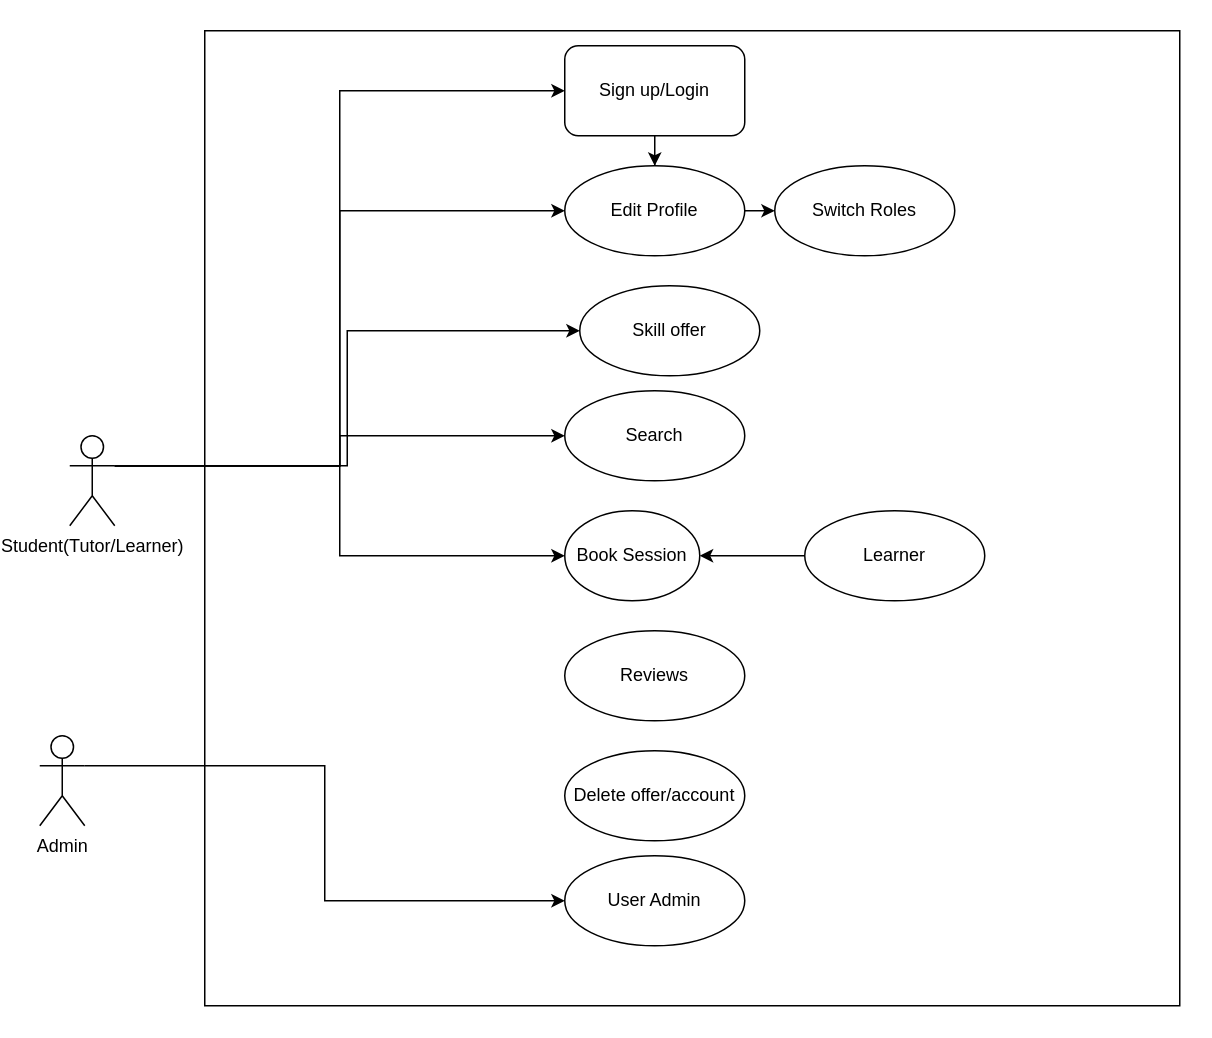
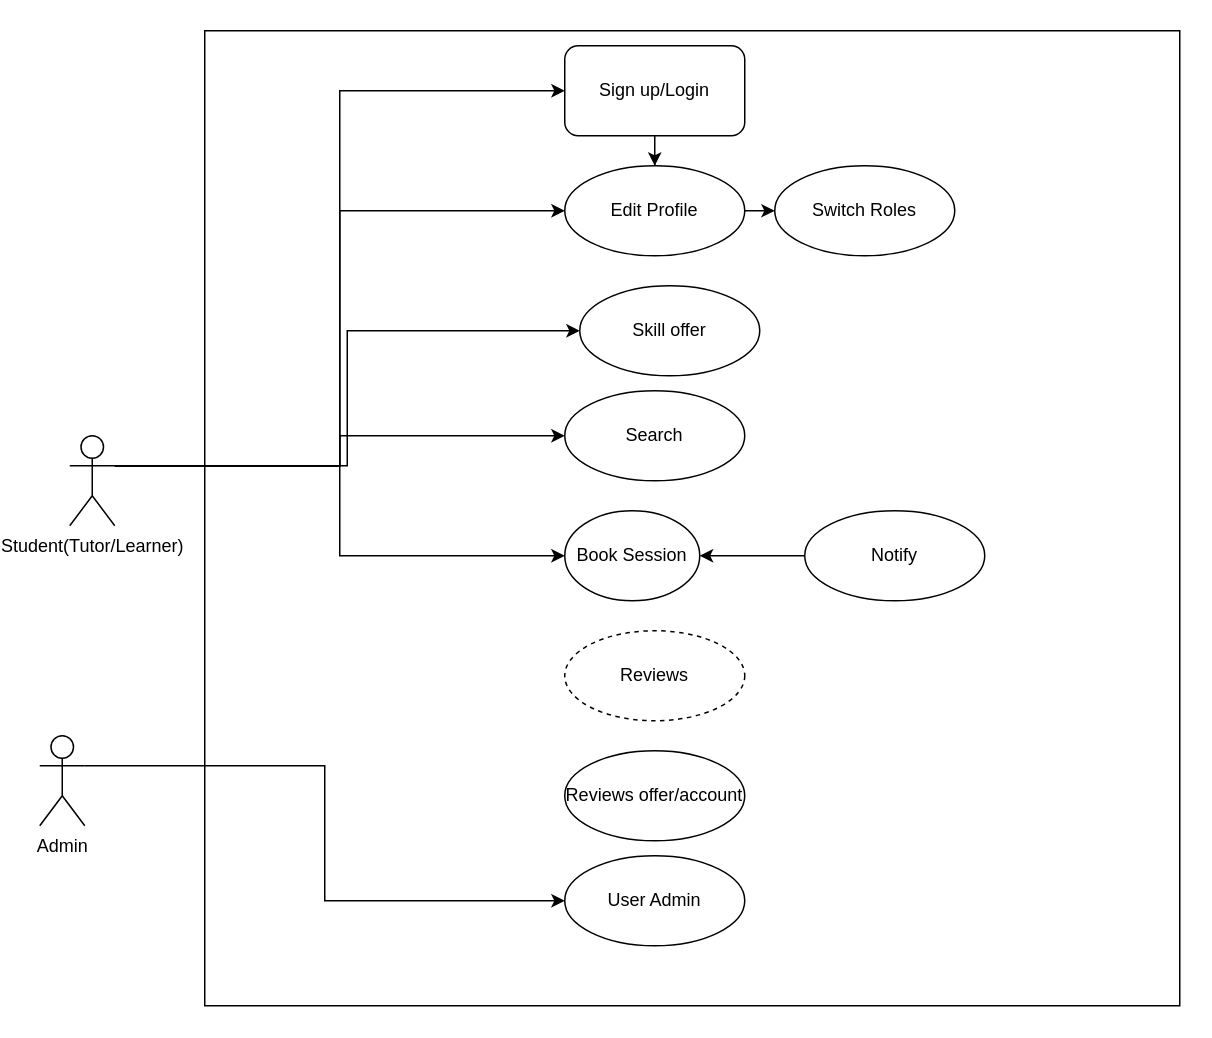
node "Learner": label "Learner" -> "Notify"
node "Reviews": style solid -> dashed
node "Delete offer/account": label "Delete offer/account" -> "Reviews offer/account"
